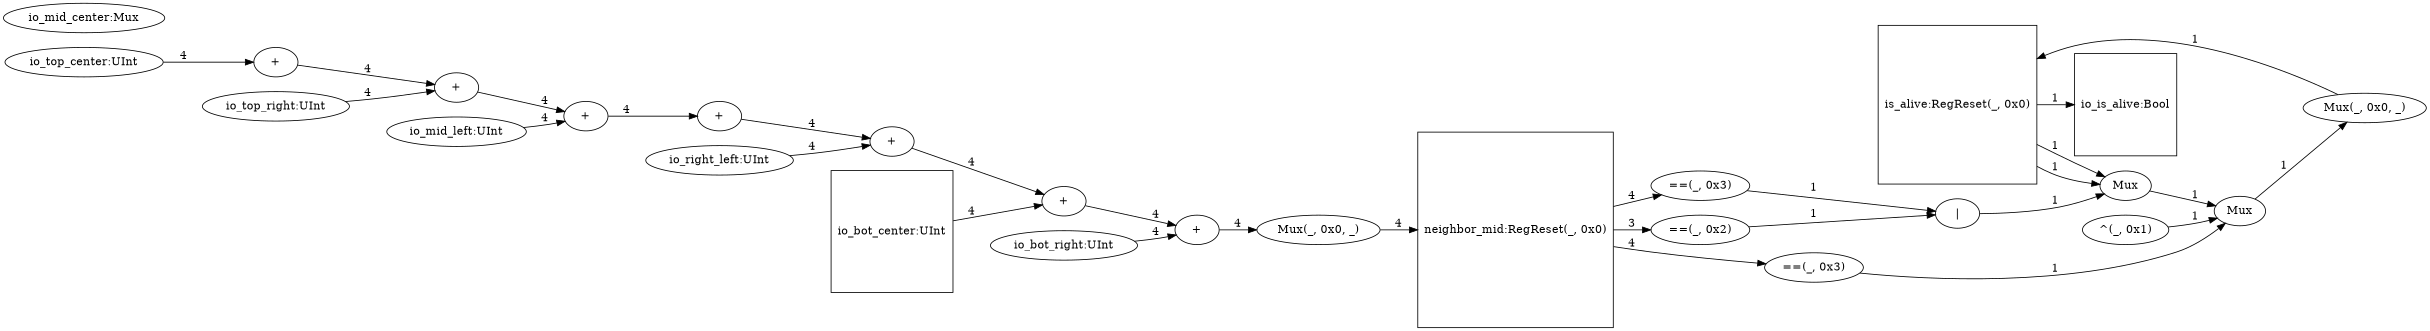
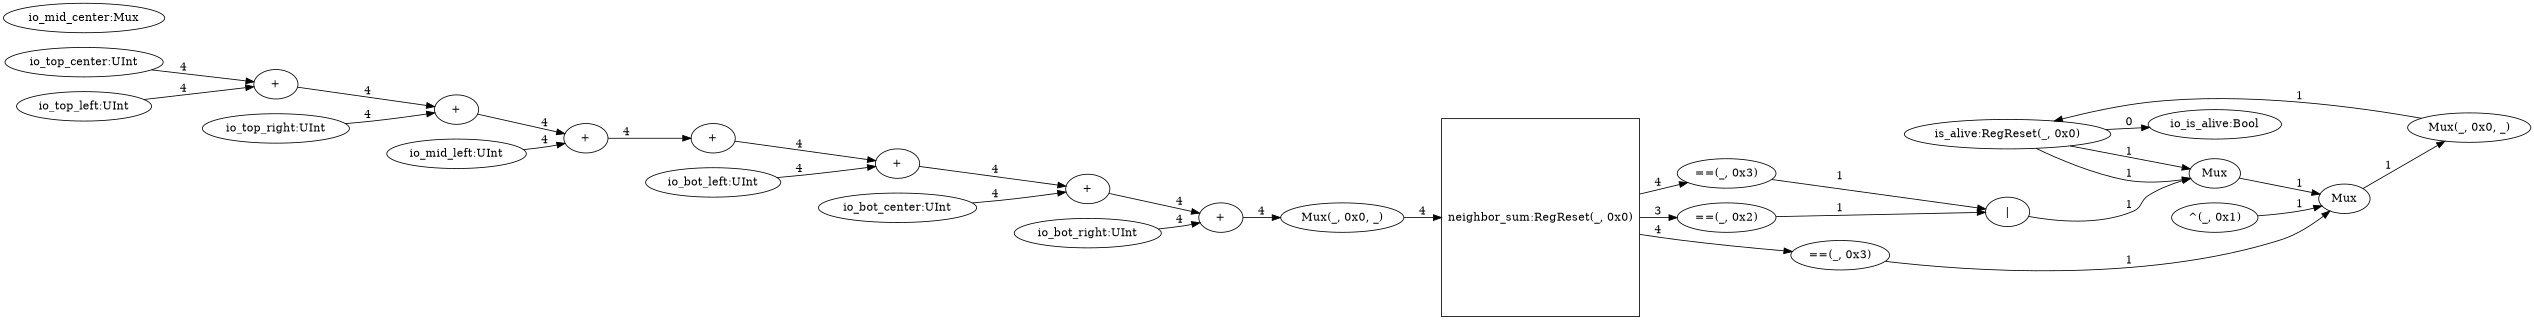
edge "is_alive:RegReset(_, 0x0)" -> "io_is_alive:Bool": label "1" -> "0"
node "is_alive:RegReset(_, 0x0)": shape square -> ellipse
node "io_is_alive:Bool": shape square -> ellipse
node "io_top_left:UInt": added
node "io_right_left:UInt": label "io_right_left:UInt" -> "io_bot_left:UInt"
node "neighbor_mid:RegReset(_, 0x0)": label "neighbor_mid:RegReset(_, 0x0)" -> "neighbor_sum:RegReset(_, 0x0)"
node "io_bot_center:UInt": shape square -> ellipse
